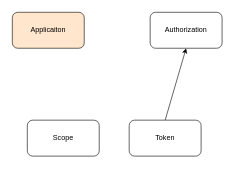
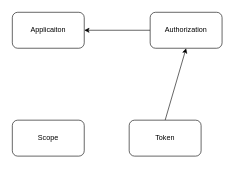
node "Applicaiton": fillcolor #ffe6cc -> #ffffff
edge "Authorization" -> "Applicaiton": added
node "Scope": moved (63, 138) -> (48, 138)
